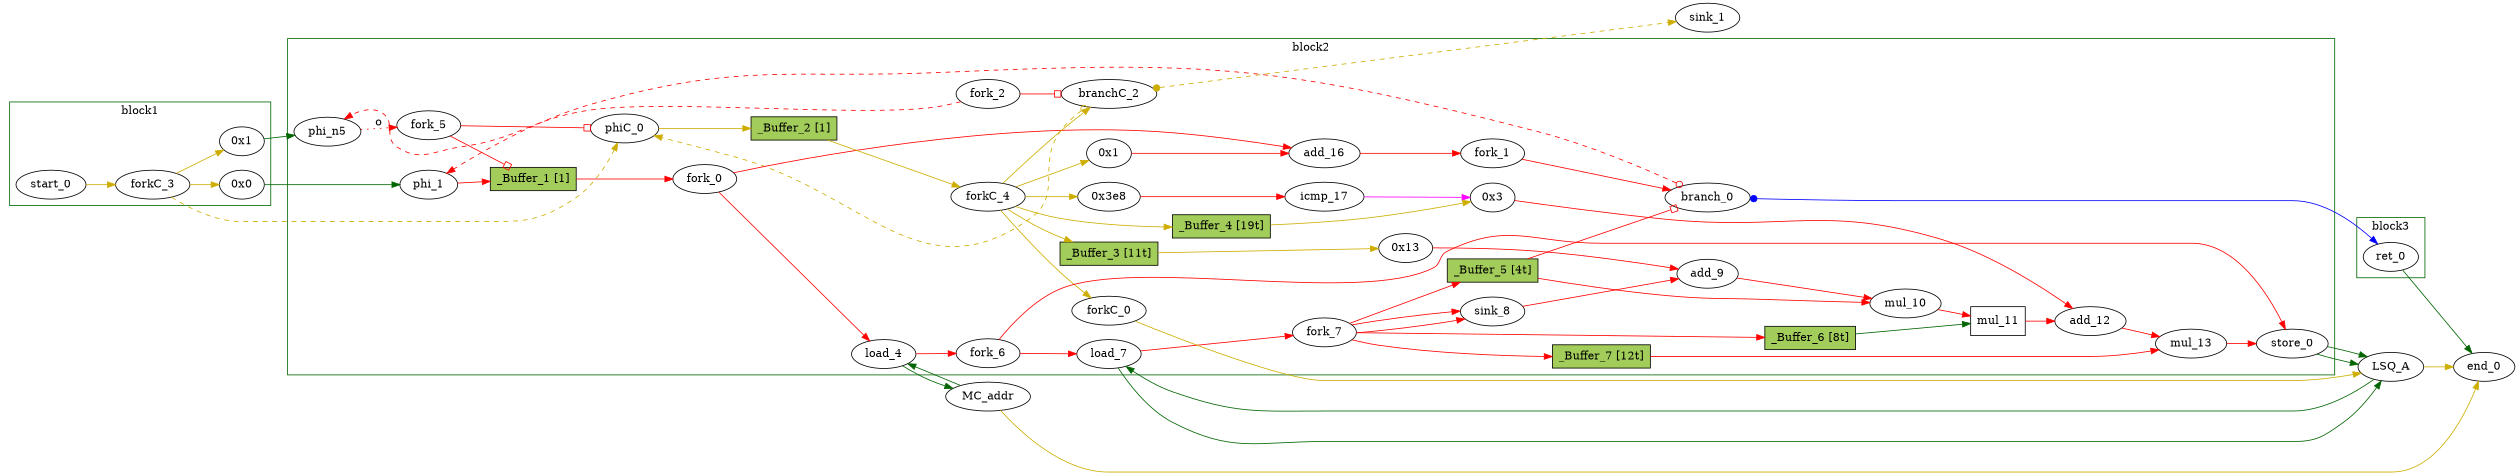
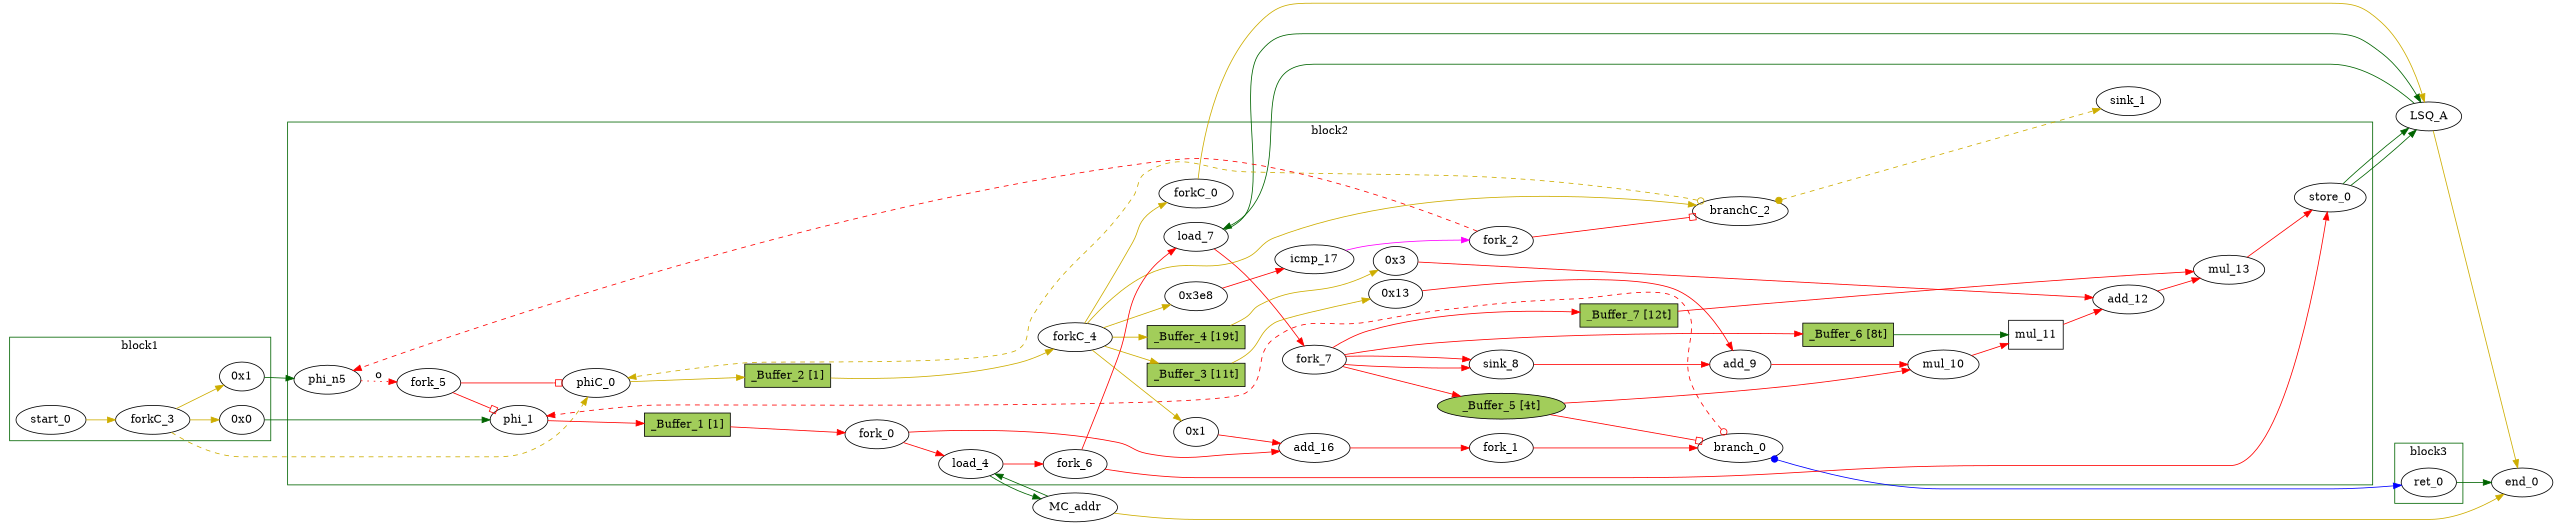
edge "fork_5" -> "_Buffer_1 [1]": now "fork_5" -> "phi_1"
edge "icmp_17" -> "0x3": now "icmp_17" -> "fork_2"
node "_Buffer_5 [4t]": shape box -> ellipse
